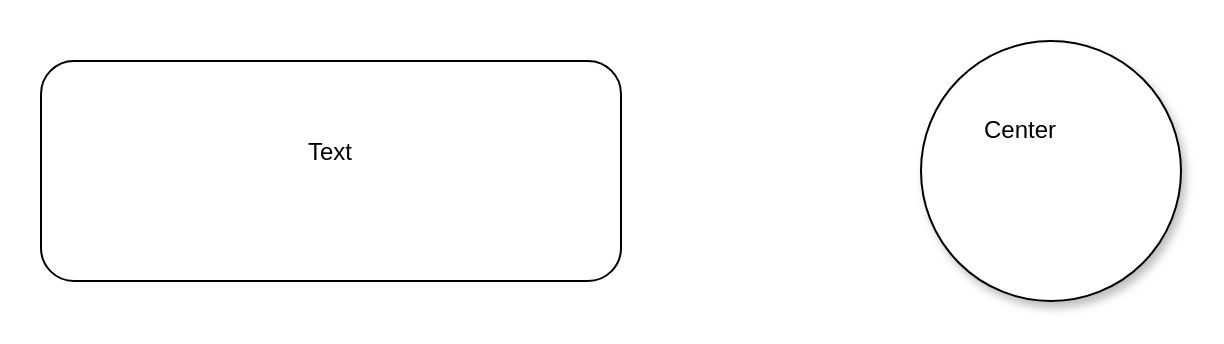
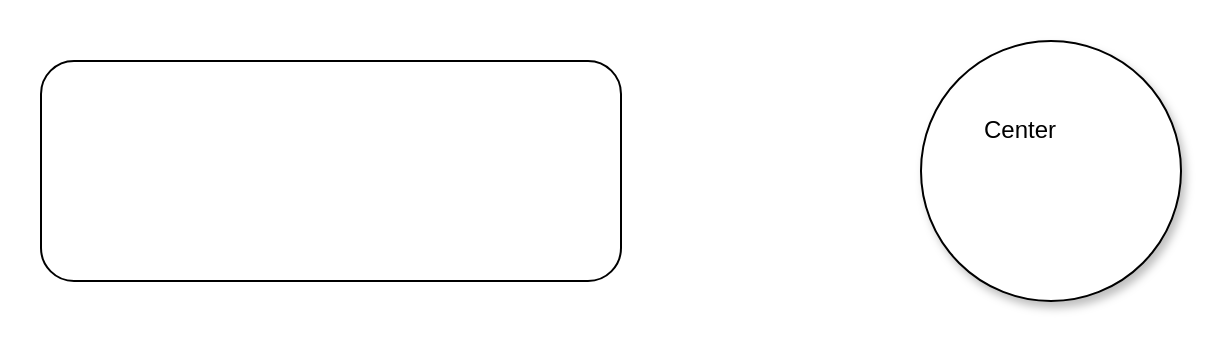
node "Text": removed
